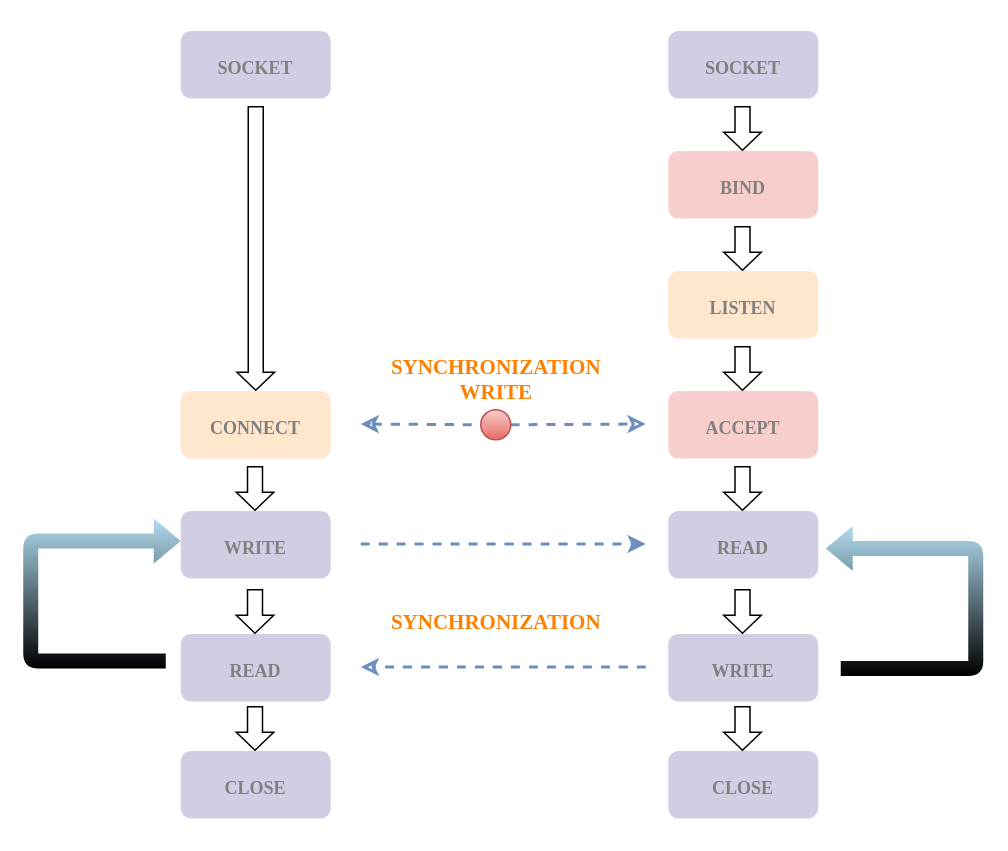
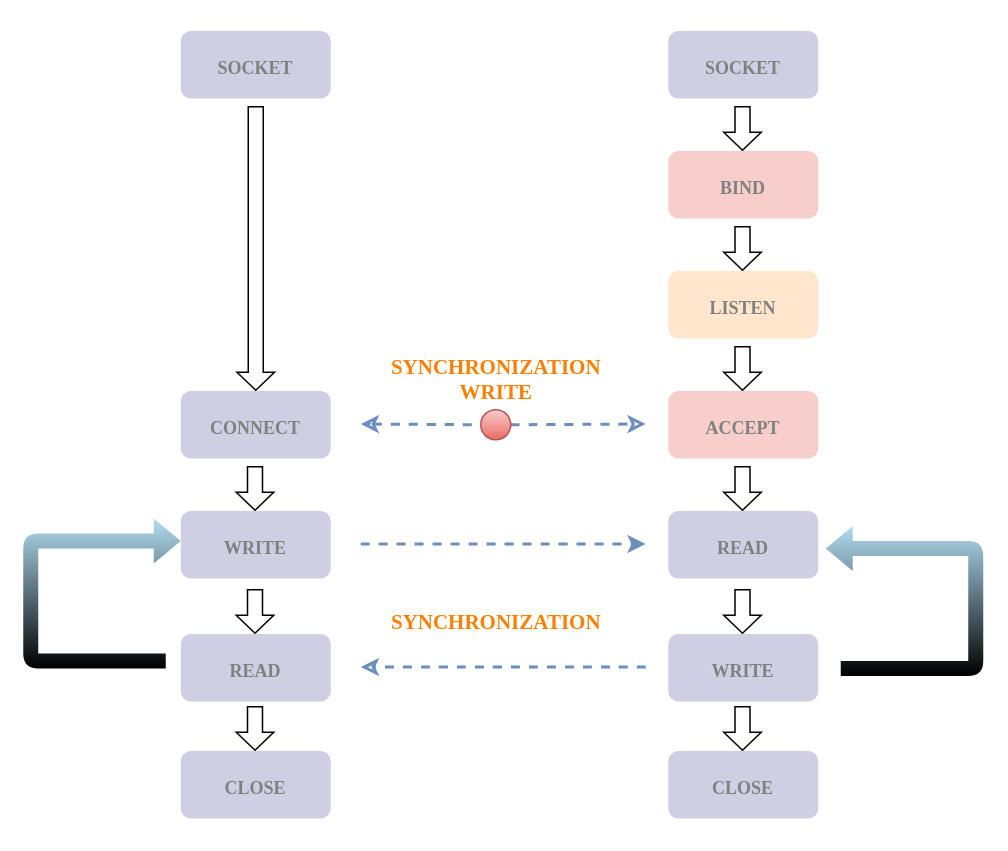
node "CONNECT": fillcolor #ffe6cc -> #d0cee2
